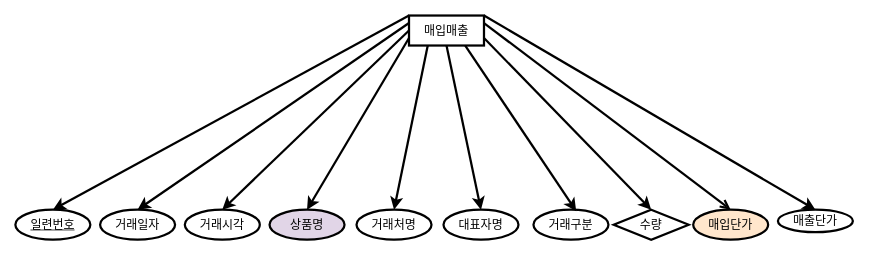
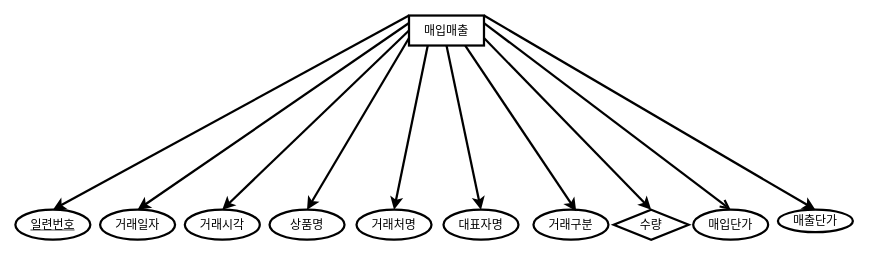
node "상품명": fillcolor #e1d5e7 -> #ffffff
node "매입단가": fillcolor #ffe6cc -> #ffffff
